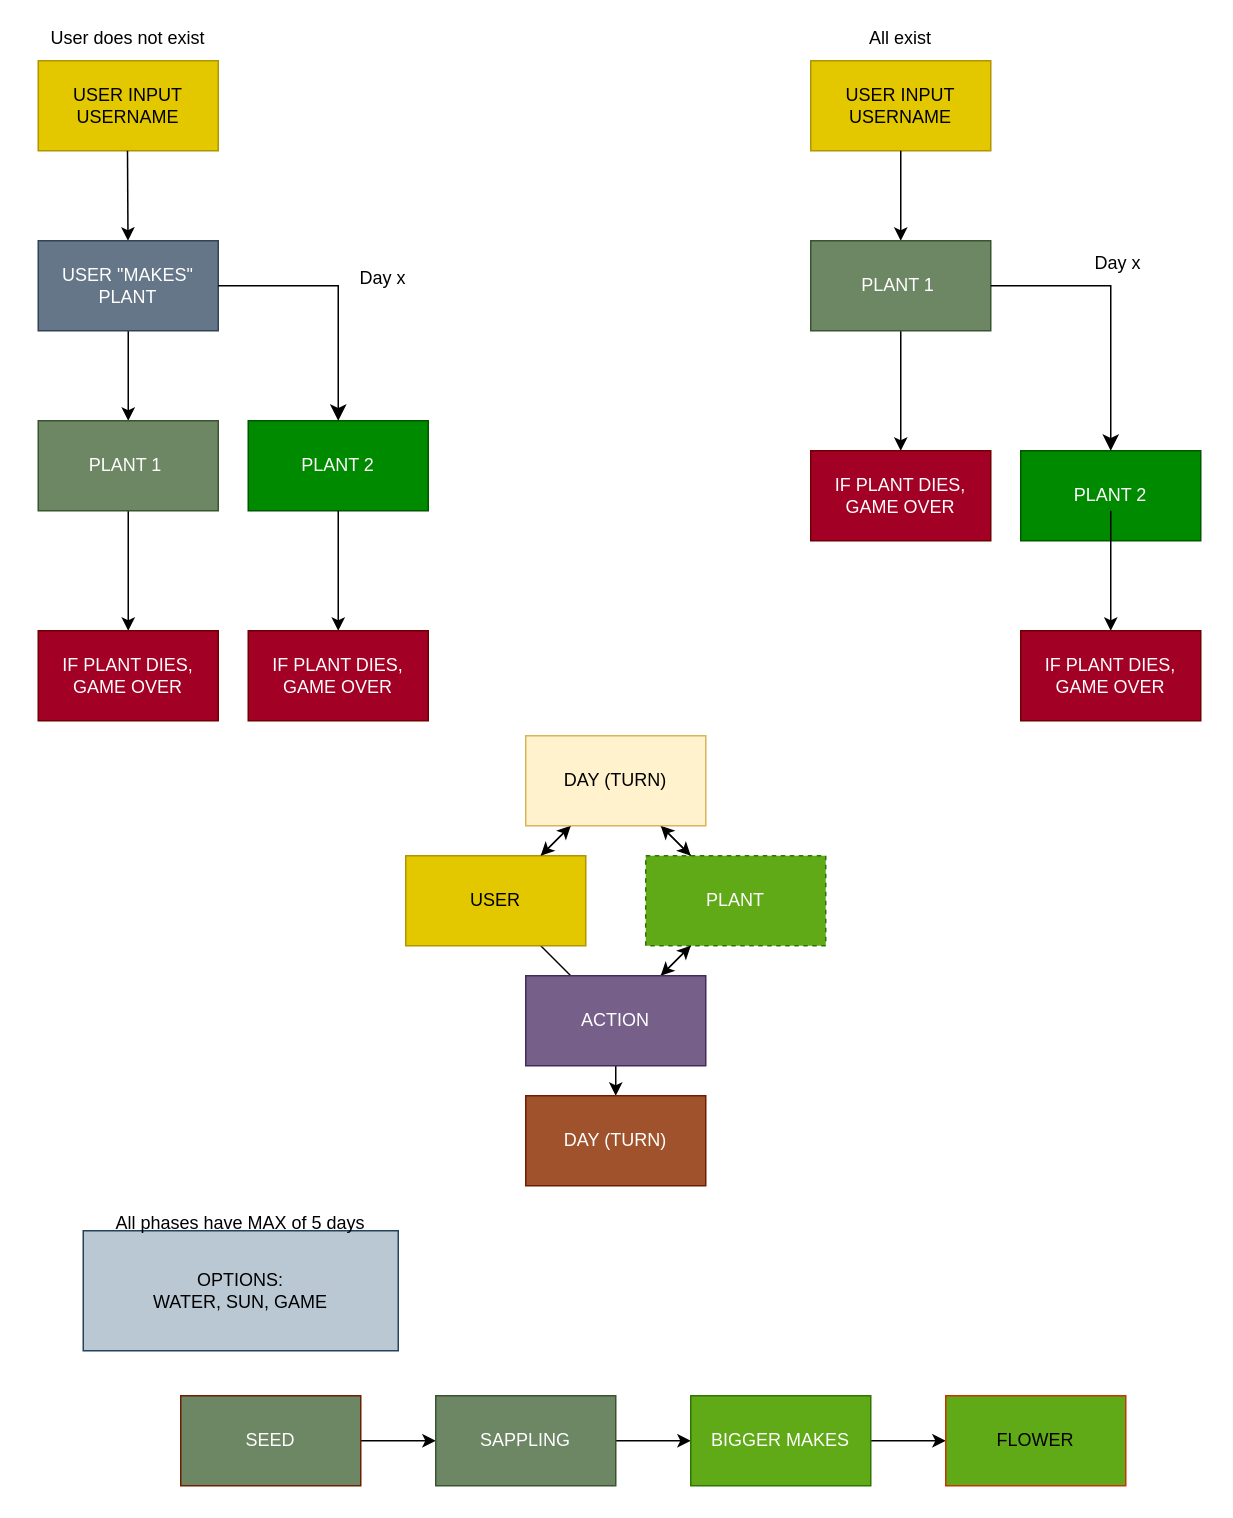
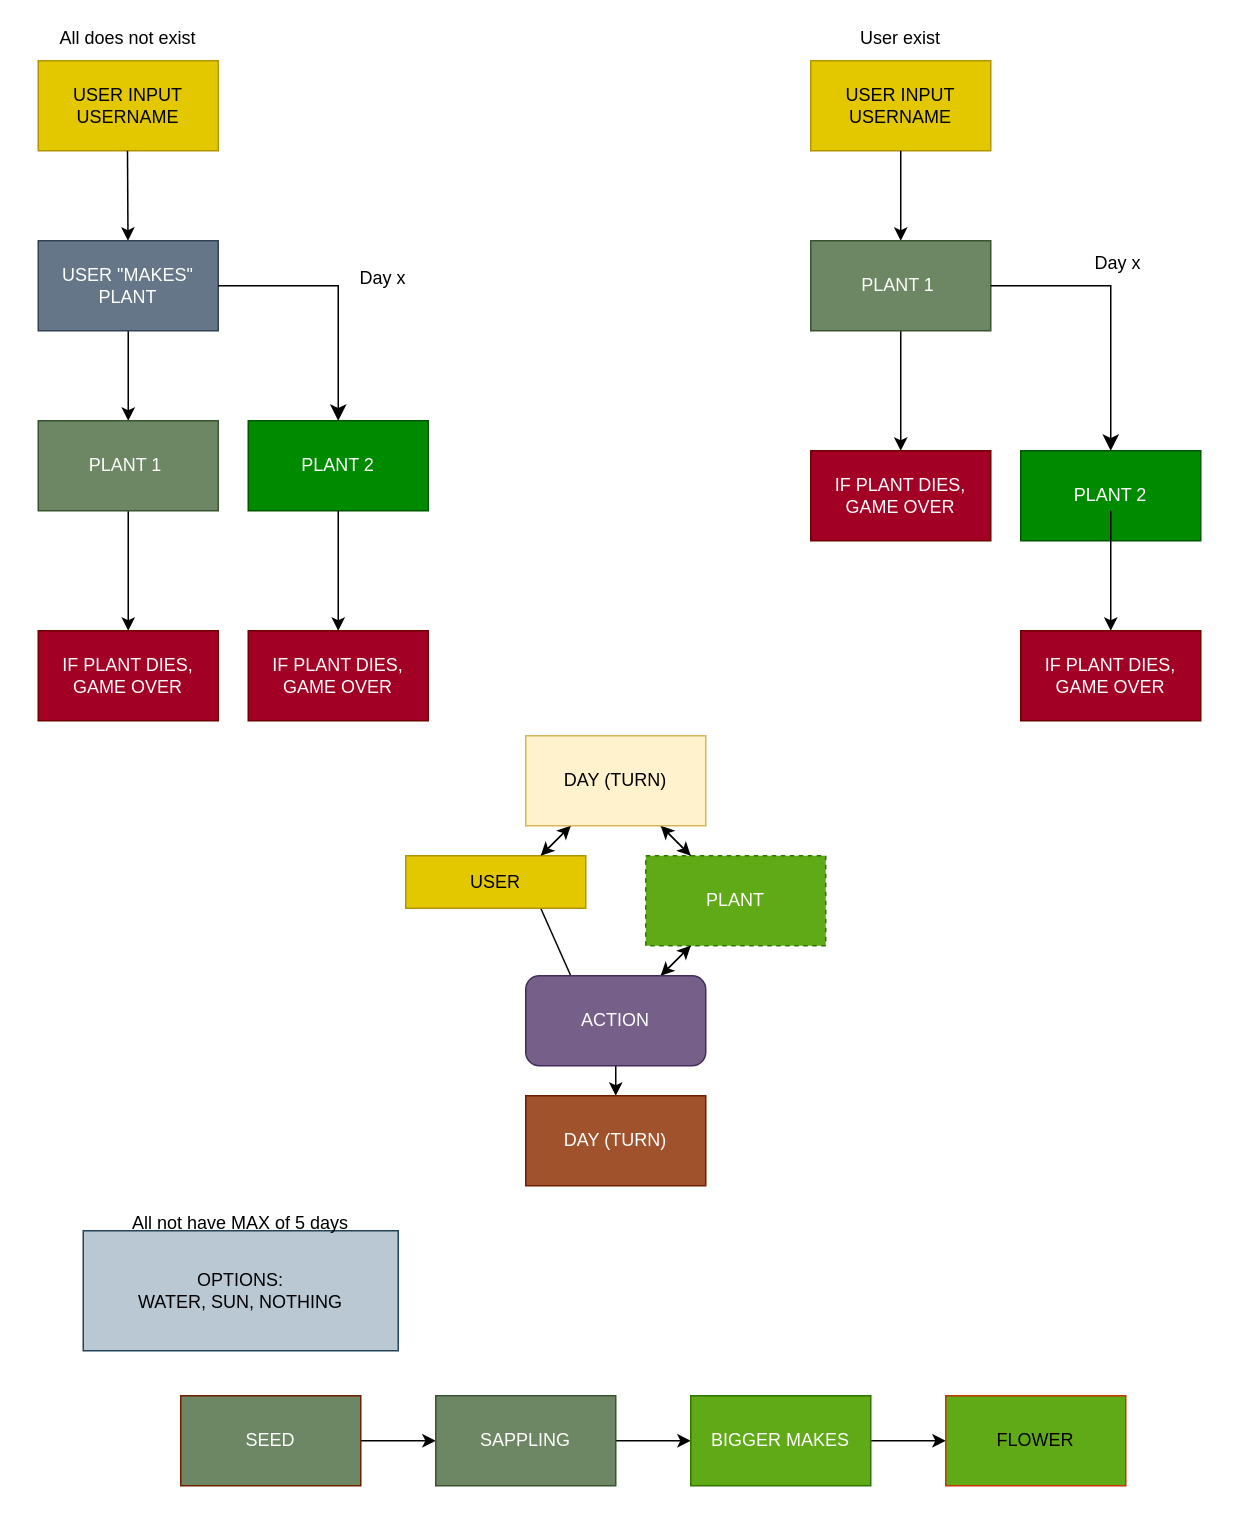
node "User does not exist": label "User does not exist" -> "All does not exist"
node "All exist": label "All exist" -> "User exist"
node "USER": size 180x90 -> 180x53
node "ACTION": shape rectangle -> rounded rectangle
node "All phases have MAX of 5 days": label "All phases have MAX of 5 days" -> "All not have MAX of 5 days"
node "OPTIONS: WATER, SUN, GAME": label "OPTIONS: WATER, SUN, GAME" -> "OPTIONS: WATER, SUN, NOTHING"
